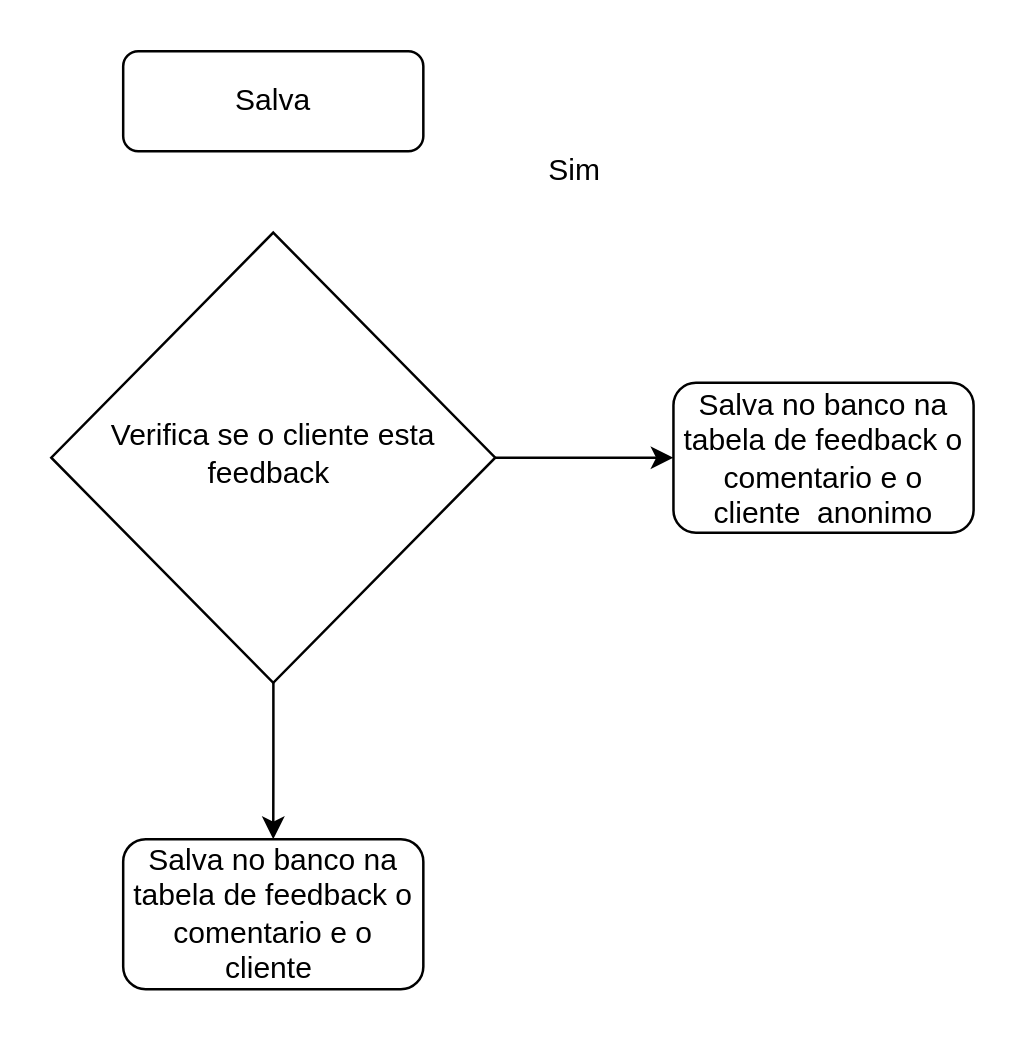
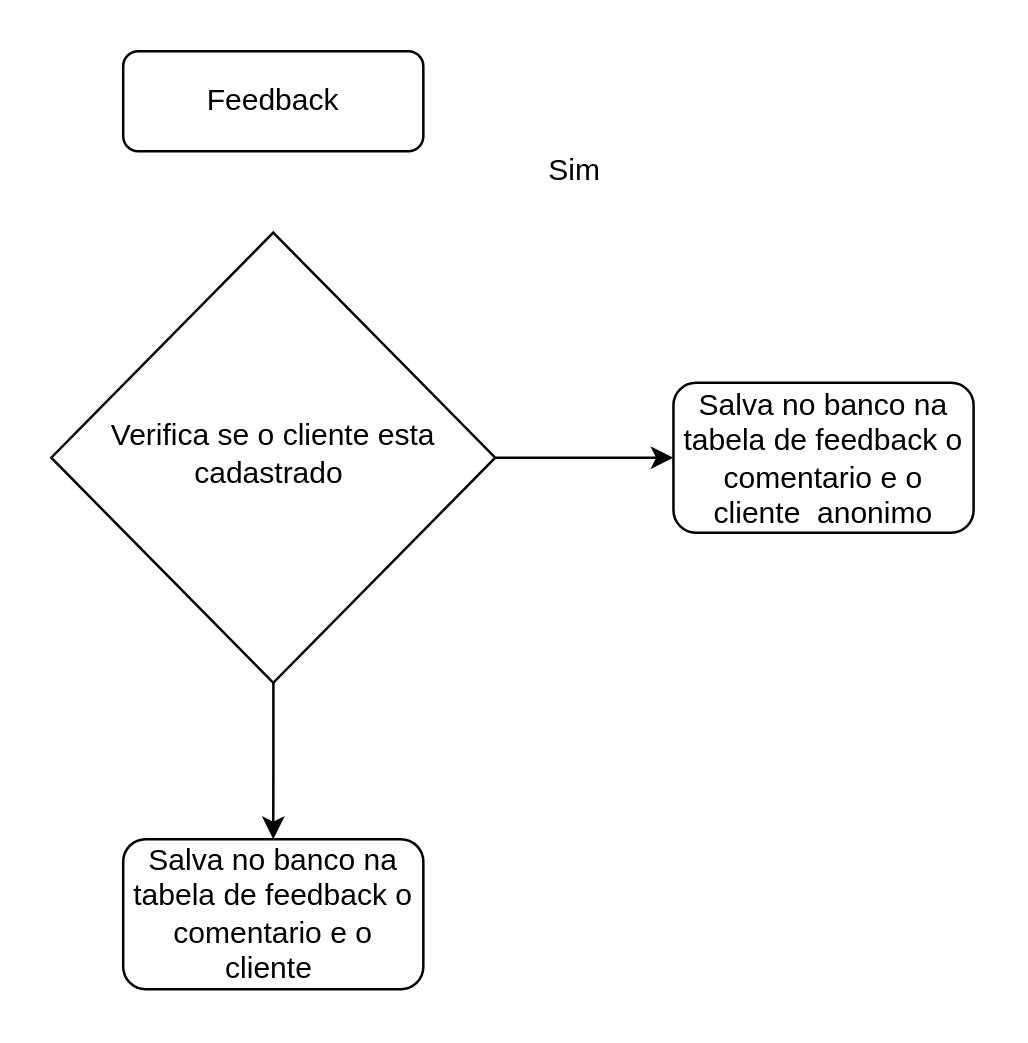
node "Salva": label "Salva" -> "Feedback"
node "Verifica se o cliente esta feedback": label "Verifica se o cliente esta feedback" -> "Verifica se o cliente esta cadastrado"
